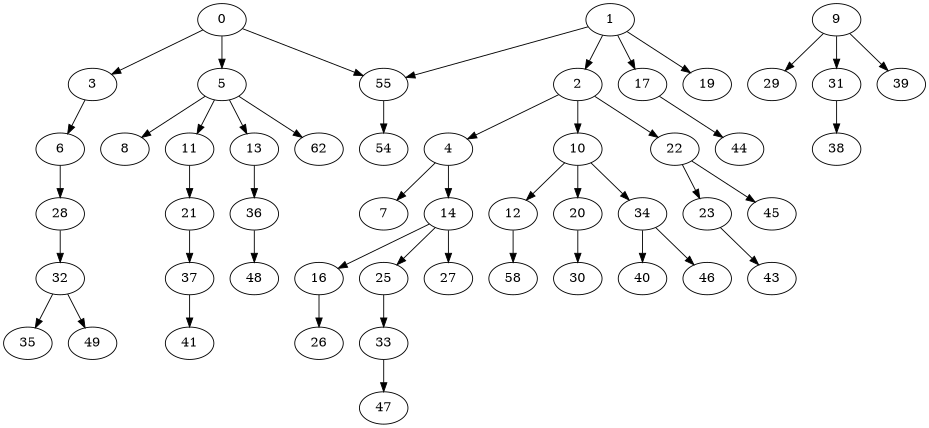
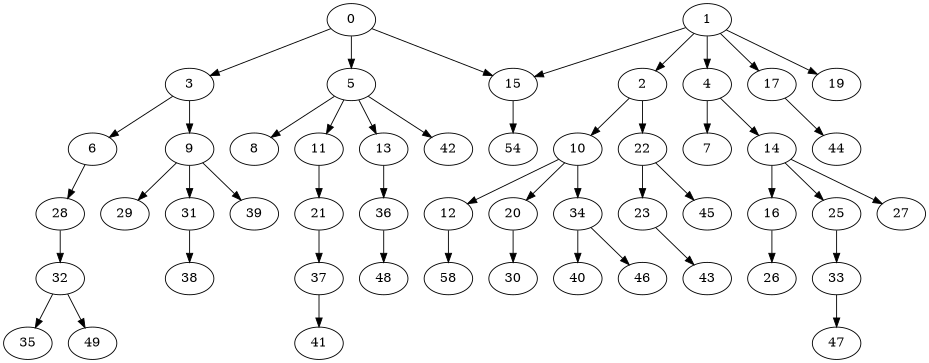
node "55": label "55" -> "15"
edge "3" -> "9": added
edge "2" -> "4": now "1" -> "4"
node "62": label "62" -> "42"
